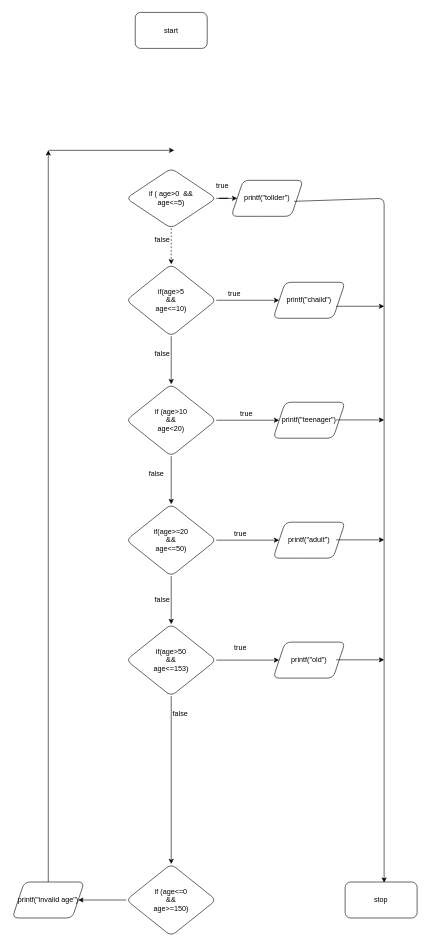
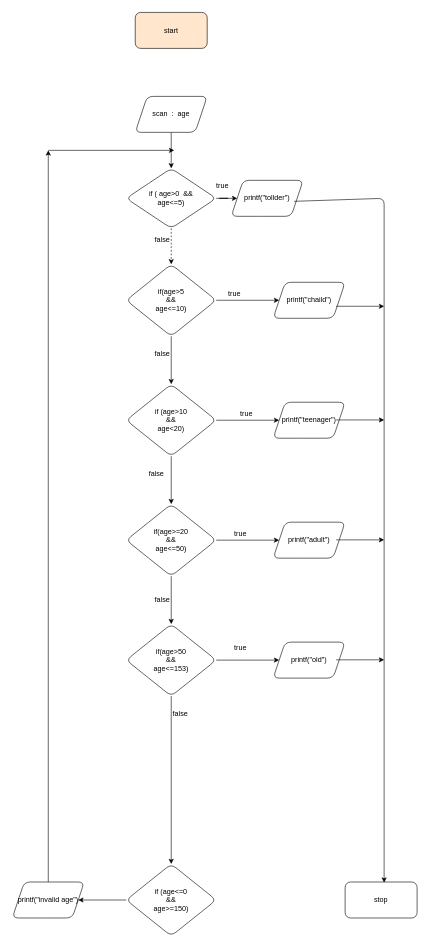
node "start": fillcolor #ffffff -> #ffe6cc
node "scan : age": added
edge "scan : age" -> "if ( age>0 && age<=5)": added
